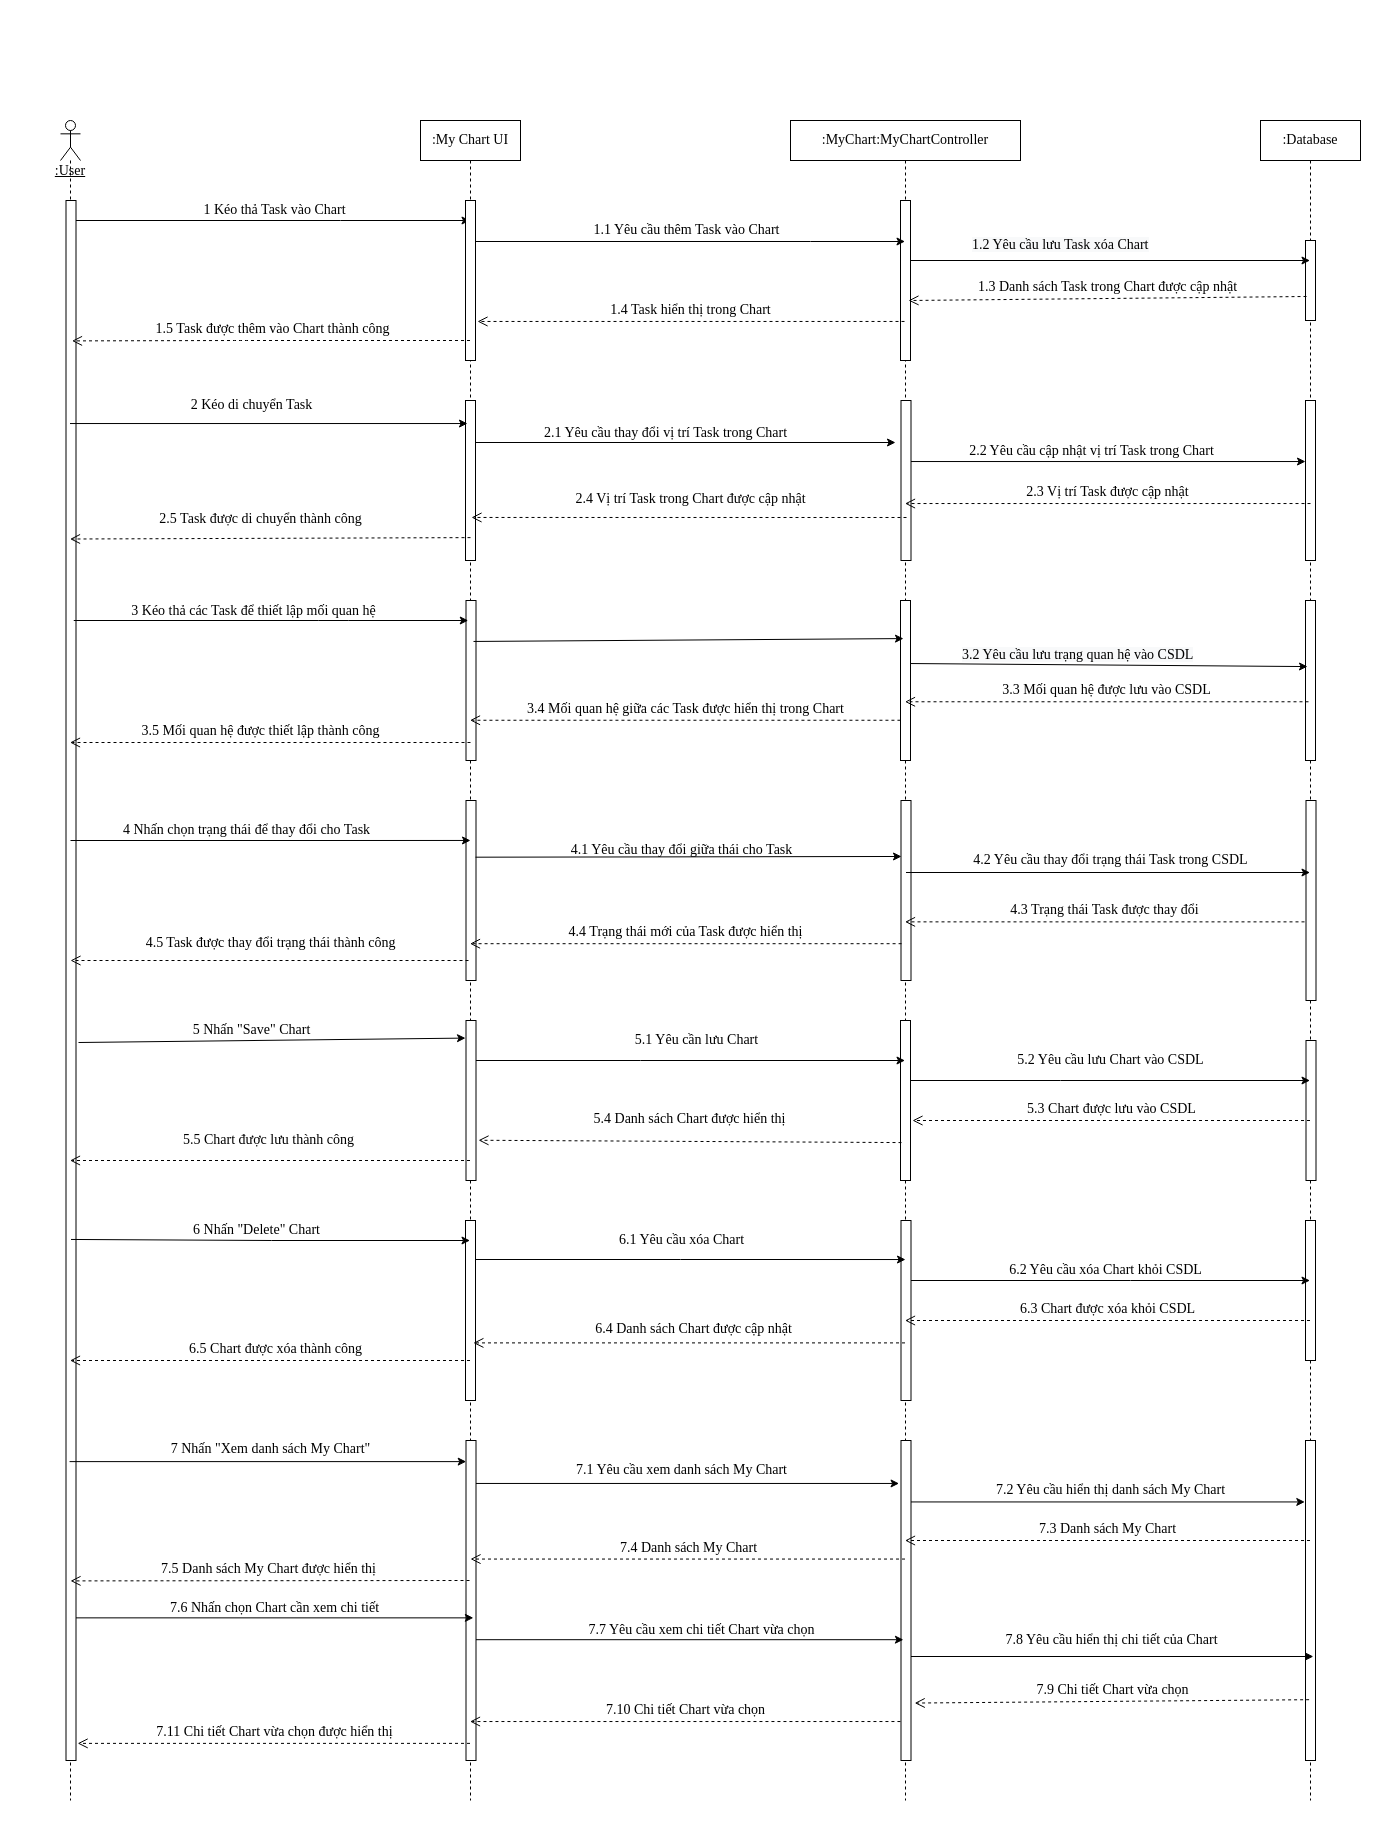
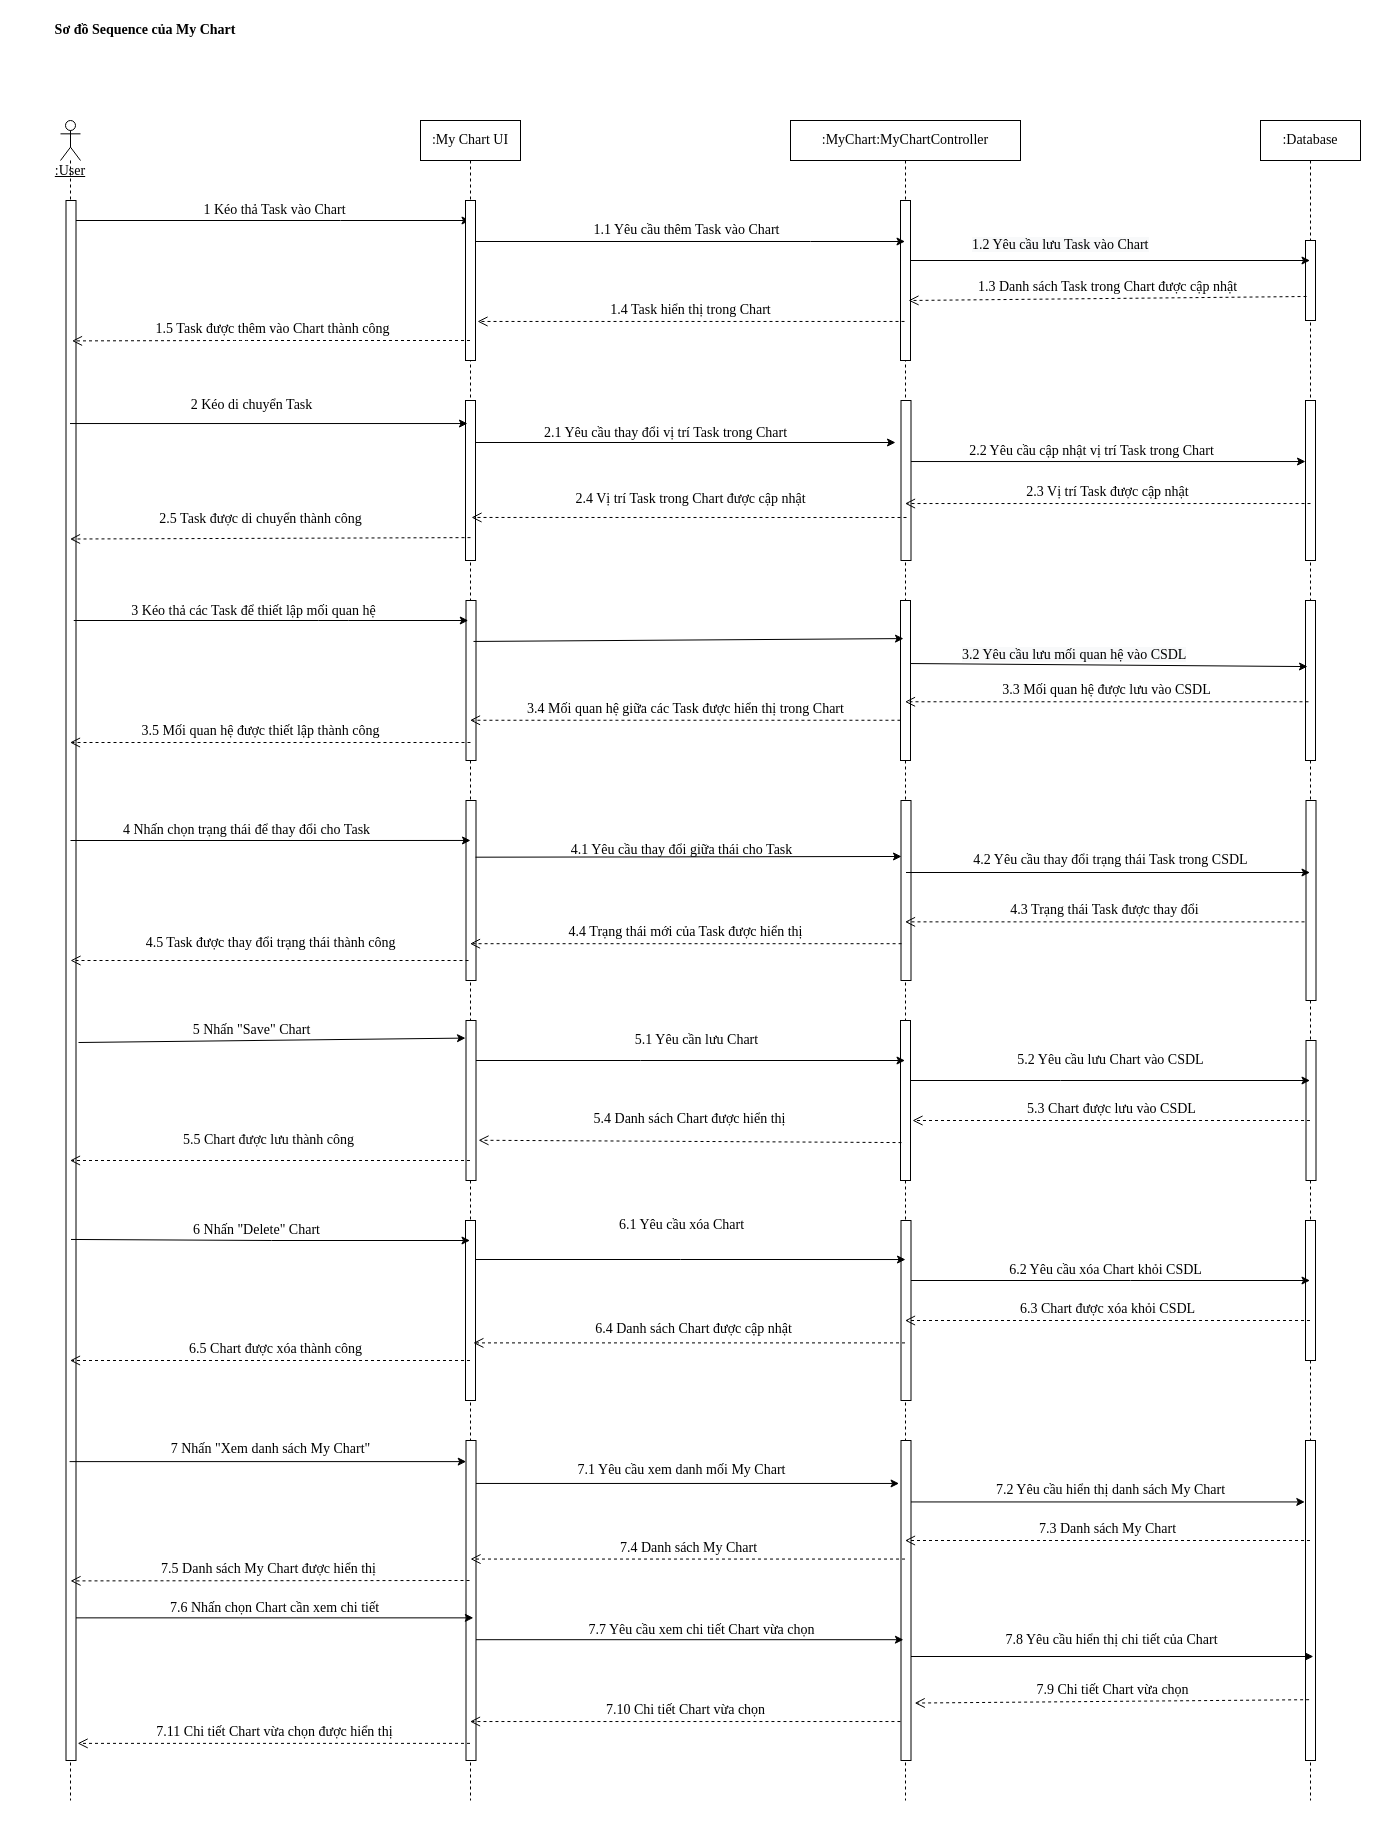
node "Sơ đồ Sequence của My Chart": added
node "1.2 Yêu cầu lưu Task xóa Chart": label "1.2 Yêu cầu lưu Task xóa Chart" -> "1.2 Yêu cầu lưu Task vào Chart"
node "3.2 Yêu cầu lưu trạng quan hệ vào CSDL": label "3.2 Yêu cầu lưu trạng quan hệ vào CSDL" -> "3.2 Yêu cầu lưu mối quan hệ vào CSDL"
node "6.1 Yêu cầu xóa Chart": moved (681, 1241) -> (681, 1226)
node "7.1 Yêu cầu xem danh sách My Chart": label "7.1 Yêu cầu xem danh sách My Chart" -> "7.1 Yêu cầu xem danh mối My Chart"
